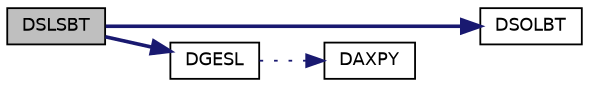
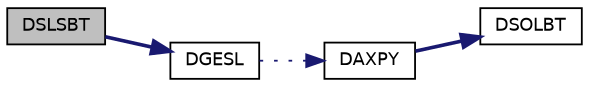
edge "DSLSBT" -> "DSOLBT": now "DAXPY" -> "DSOLBT"
